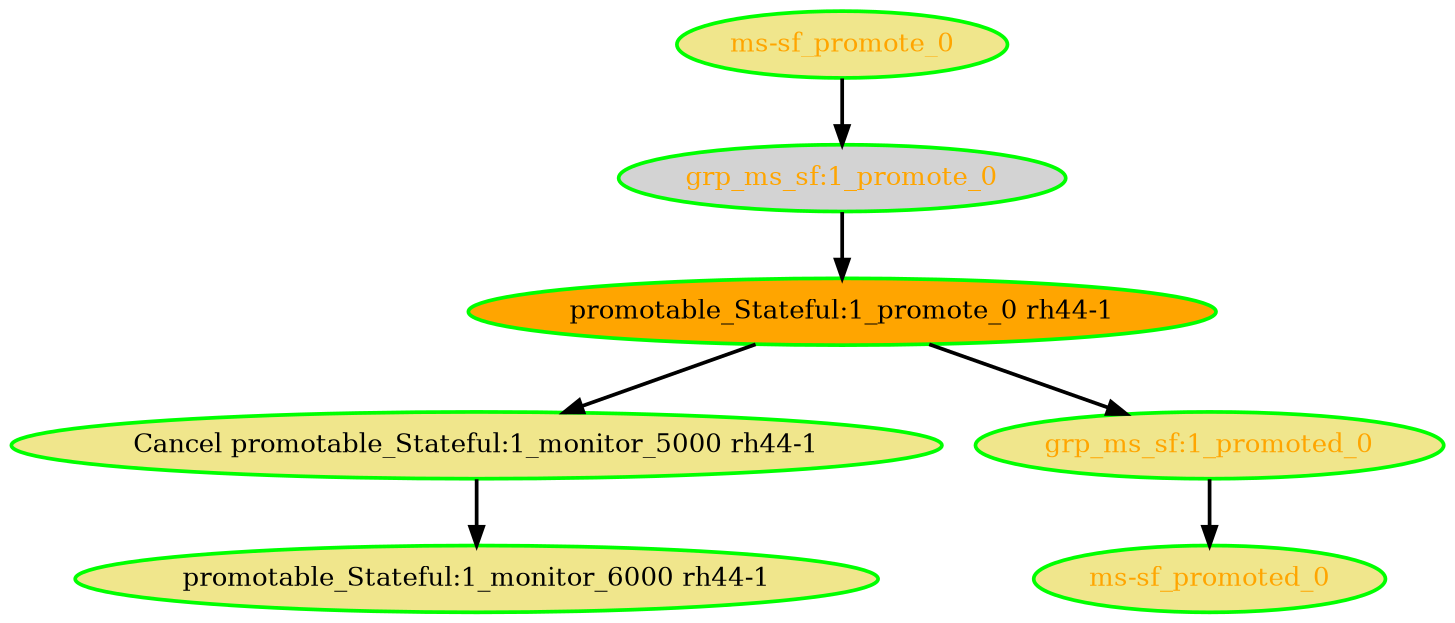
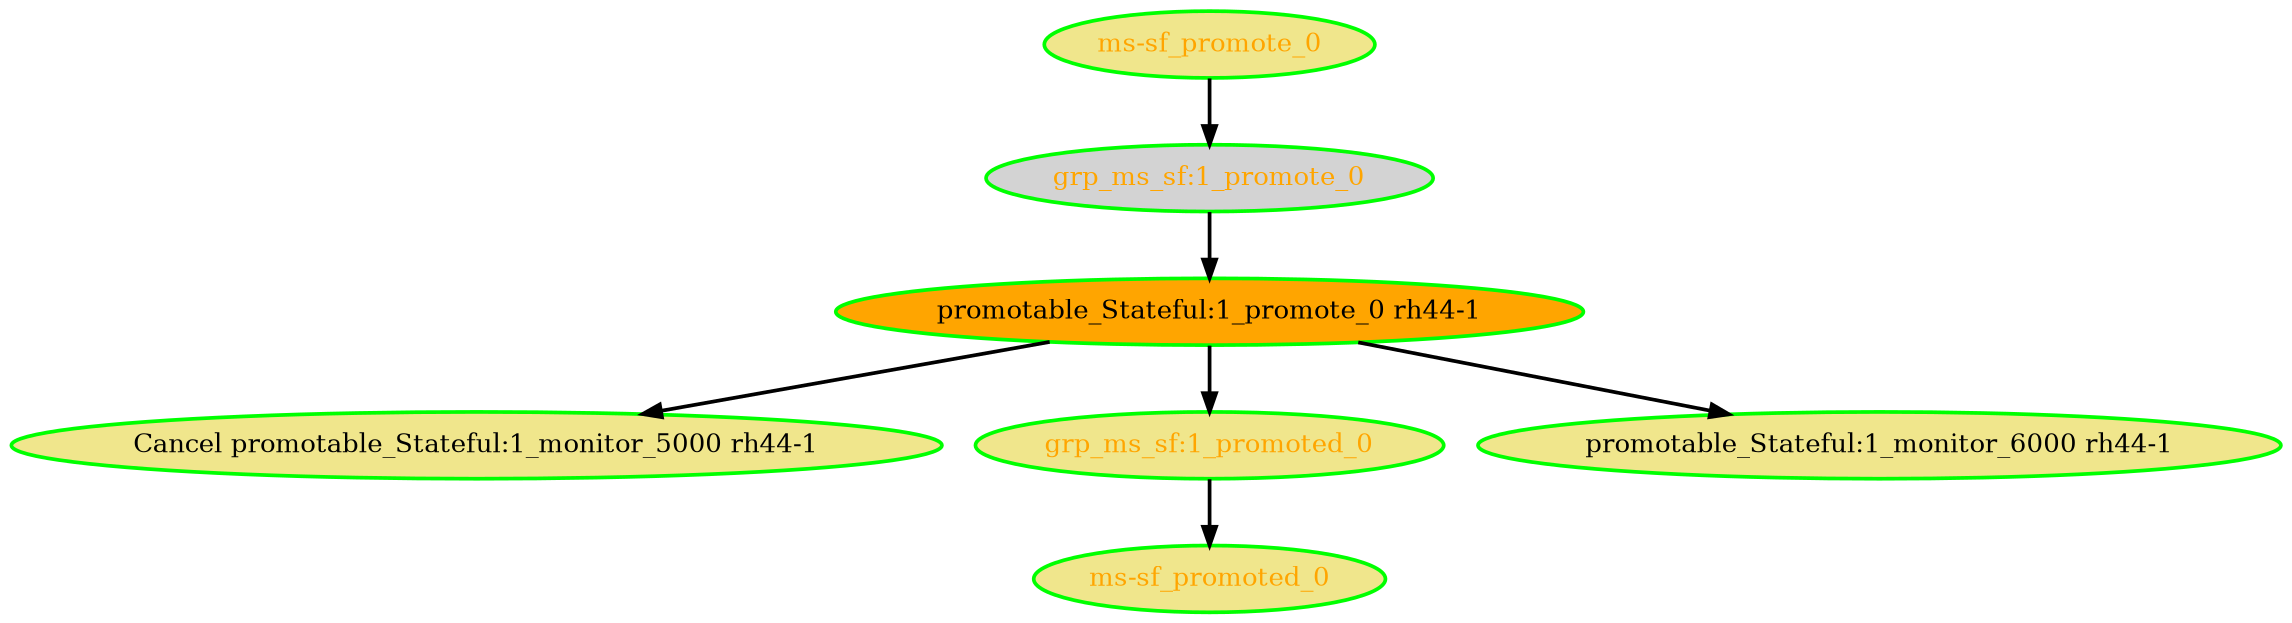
edge "Cancel promotable_Stateful:1_monitor_5000 rh44-1" -> "promotable_Stateful:1_monitor_6000 rh44-1": now "promotable_Stateful:1_promote_0 rh44-1" -> "promotable_Stateful:1_monitor_6000 rh44-1"
